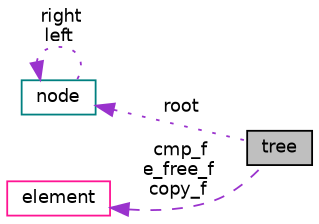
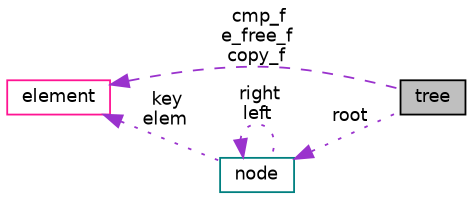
edge "node" -> "element": added, label "key elem"
